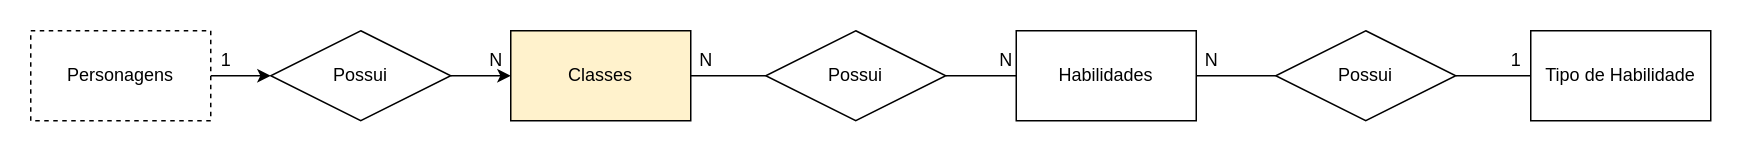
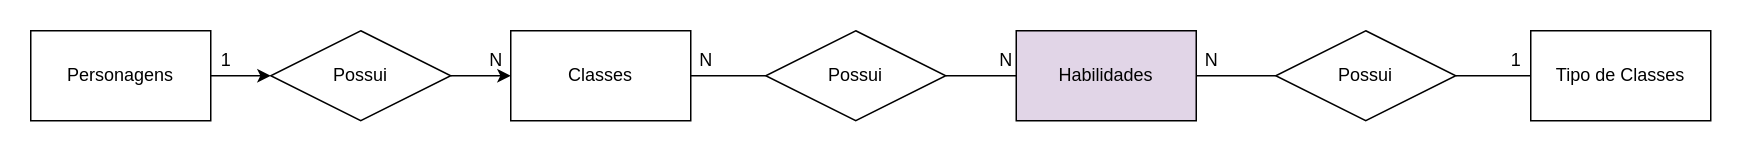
node "Personagens": style dashed -> solid
node "Classes": fillcolor #fff2cc -> #ffffff
node "Habilidades": fillcolor #ffffff -> #e1d5e7
node "Tipo de Habilidade": label "Tipo de Habilidade" -> "Tipo de Classes"
